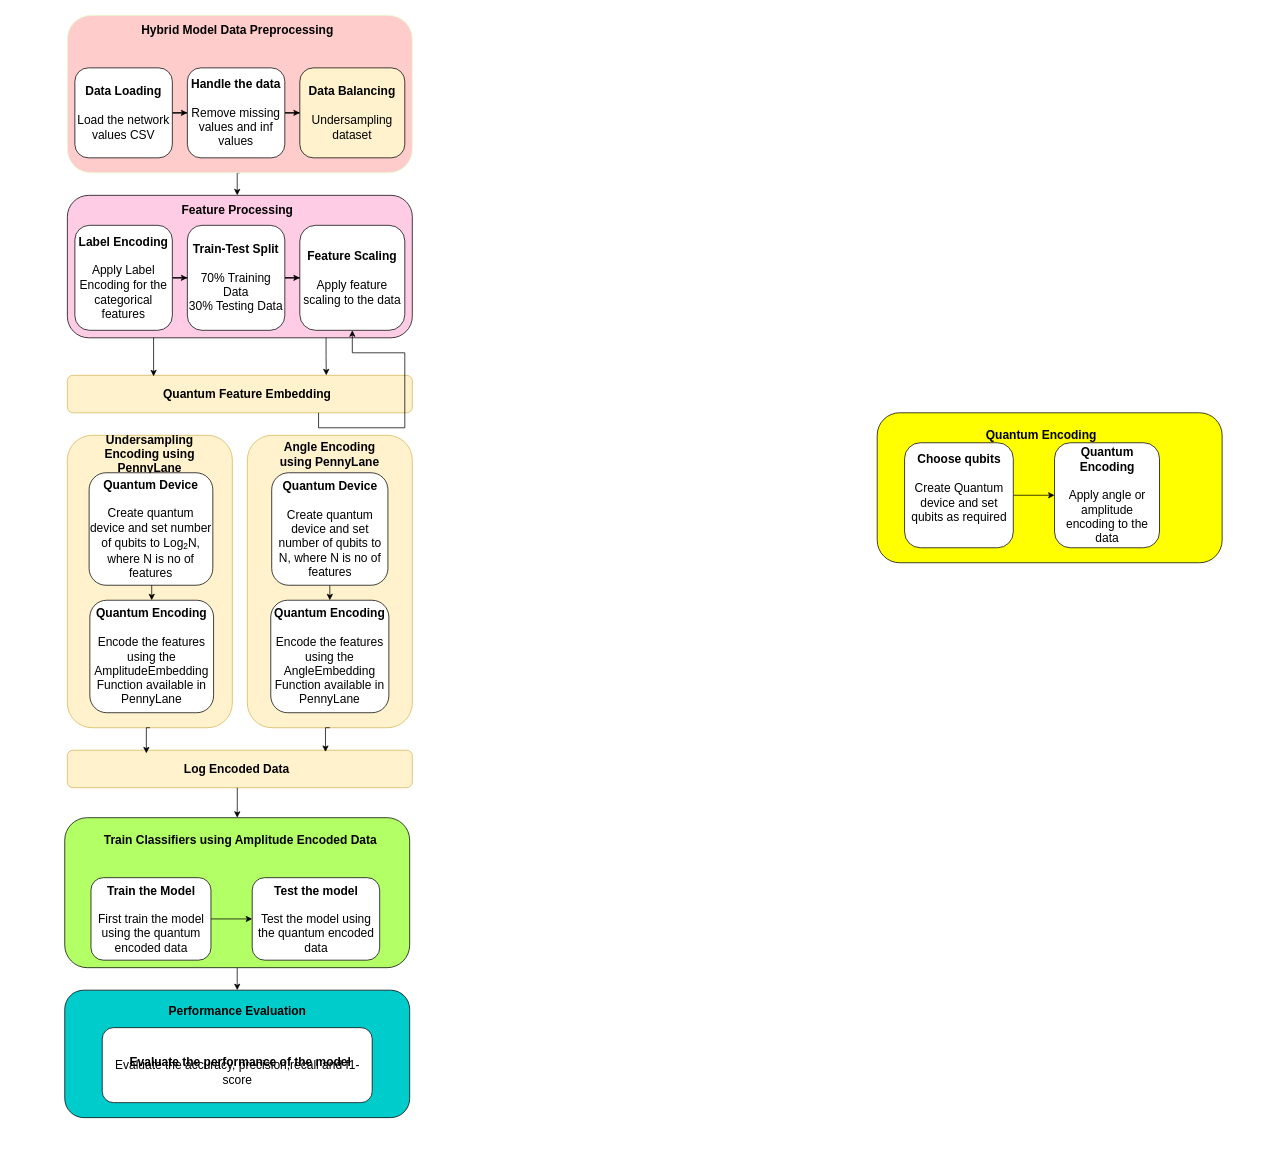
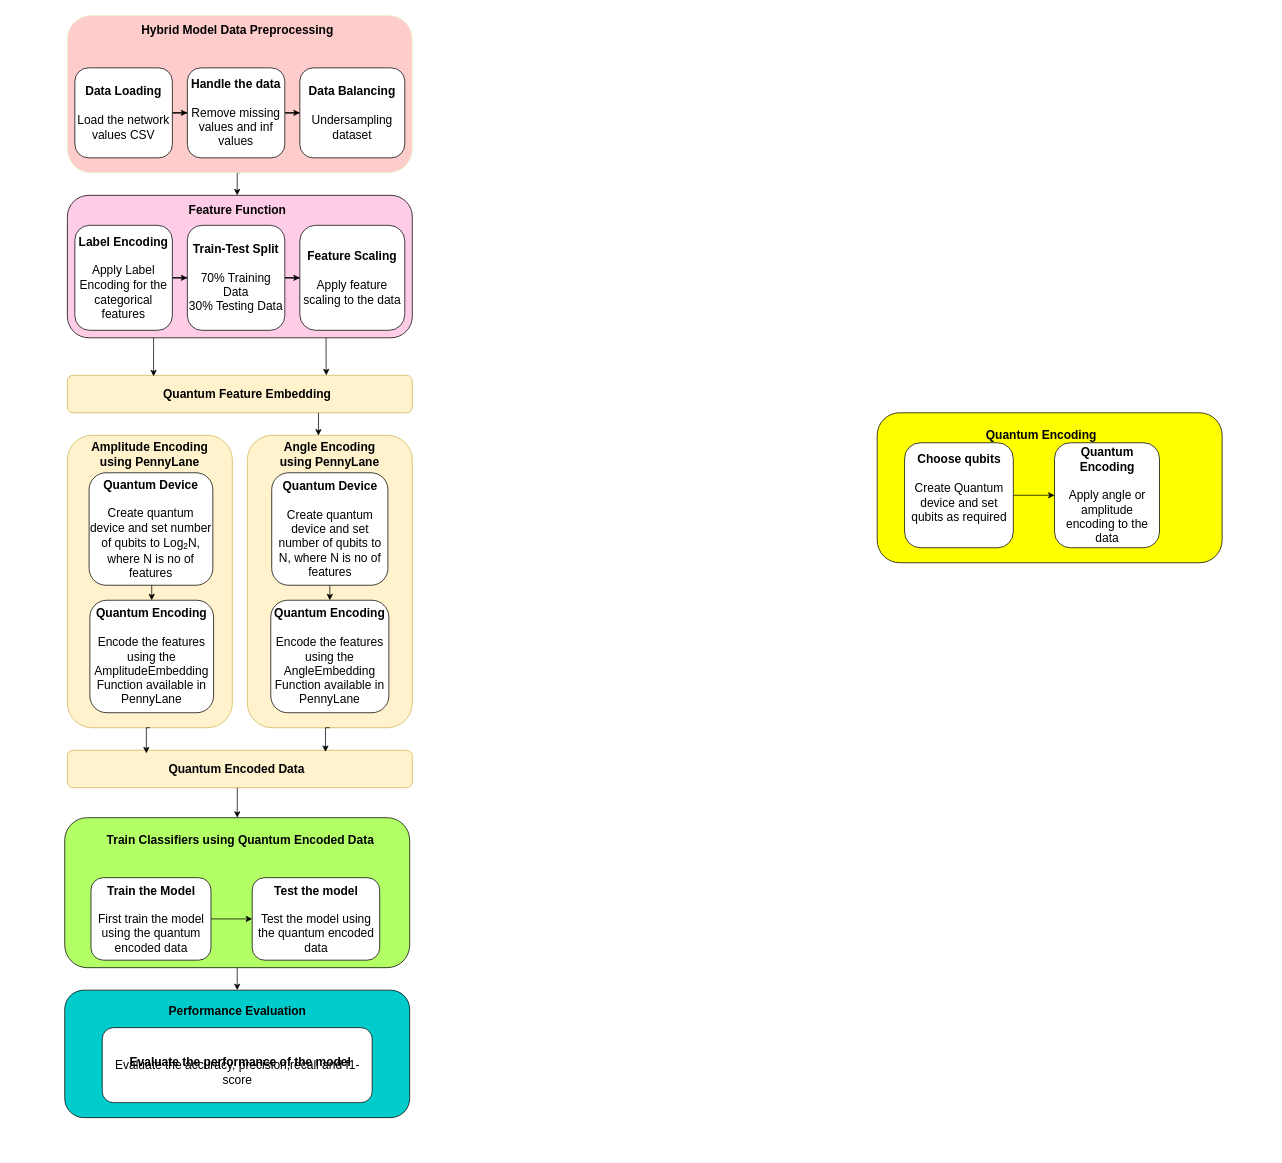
node "Data Balancing Undersampling dataset": fillcolor #fff2cc -> #ffffff
node "Feature Processing": label "Feature Processing" -> "Feature Function"
edge "Quantum Feature Embedding" -> "Feature Scaling Apply feature scaling to the data": now "Quantum Feature Embedding" -> "Angle Encoding using PennyLane"
node "Undersampling Encoding using PennyLane": label "Undersampling Encoding using PennyLane" -> "Amplitude Encoding using PennyLane"
node "Log Encoded Data": label "Log Encoded Data" -> "Quantum Encoded Data"
node "Train Classifiers using Amplitude Encoded Data": label "Train Classifiers using Amplitude Encoded Data" -> "Train Classifiers using Quantum Encoded Data"
